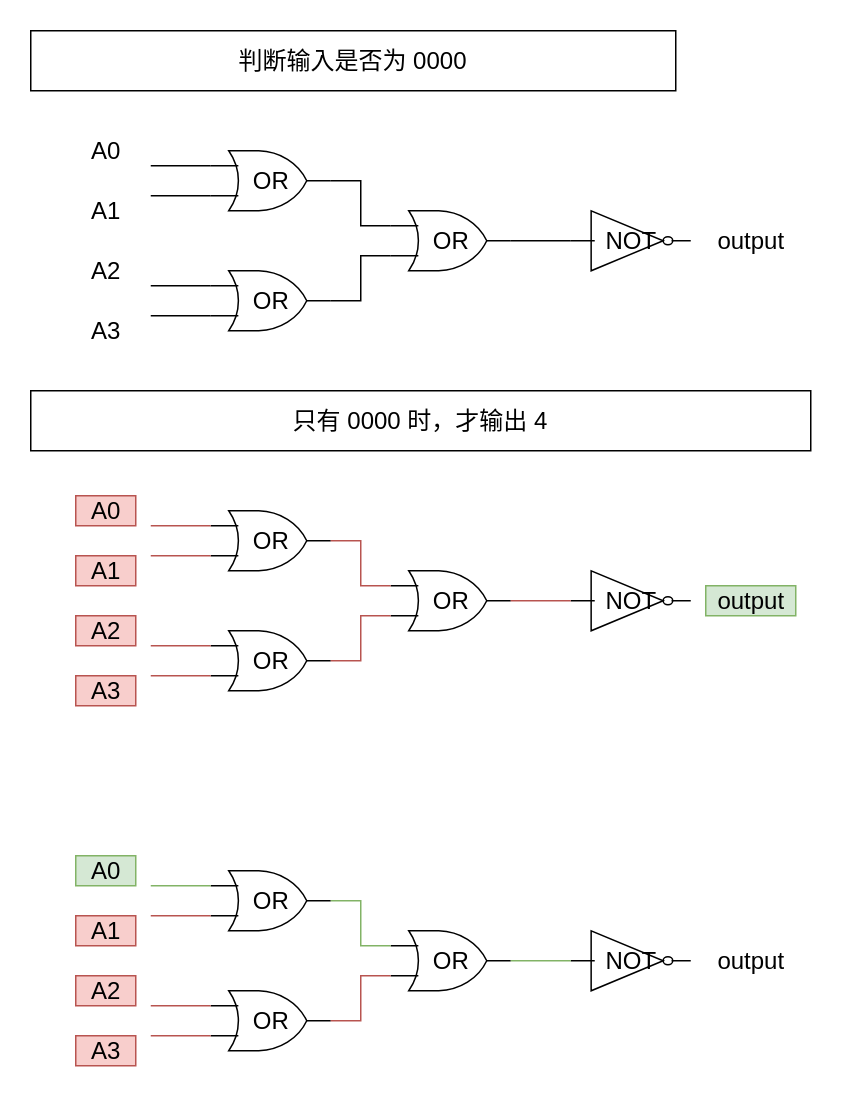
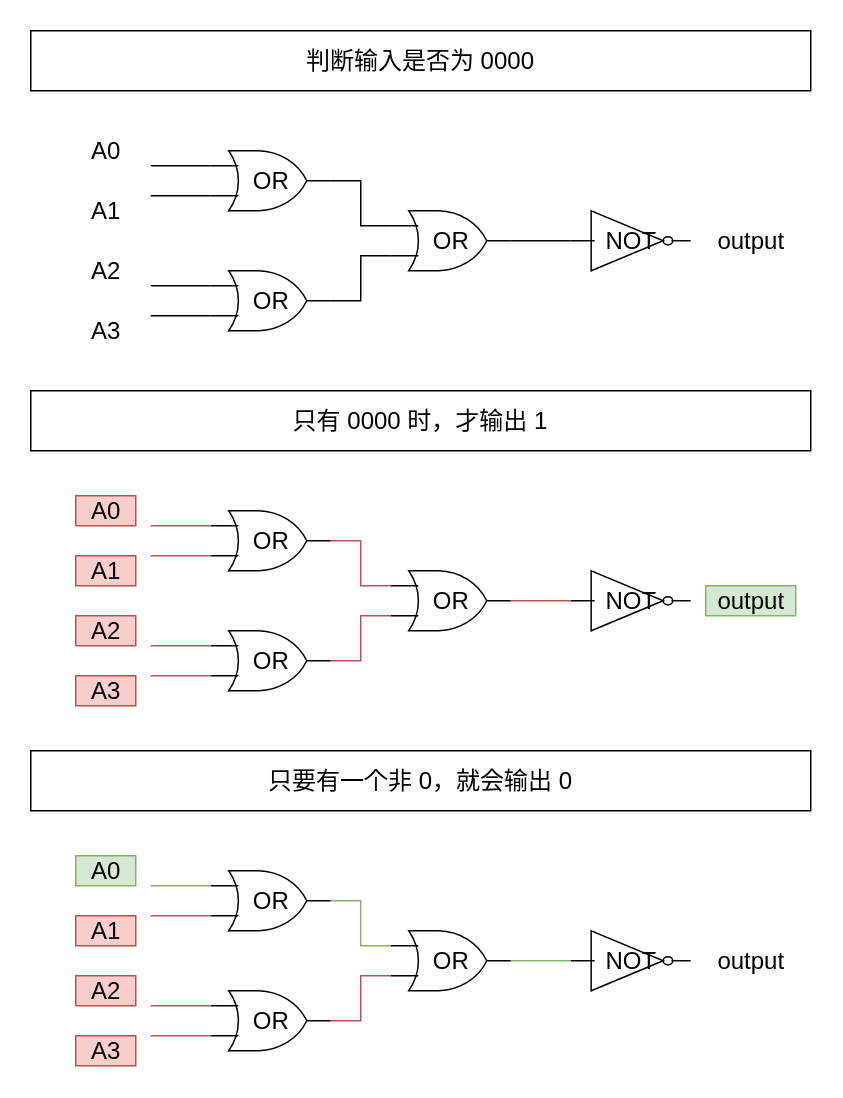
node "判断输入是否为 0000": size 645x60 -> 780x60
node "只有 0000 时，才输出 4": label "只有 0000 时，才输出 4" -> "只有 0000 时，才输出 1"
node "只要有一个非 0，就会输出 0": added
